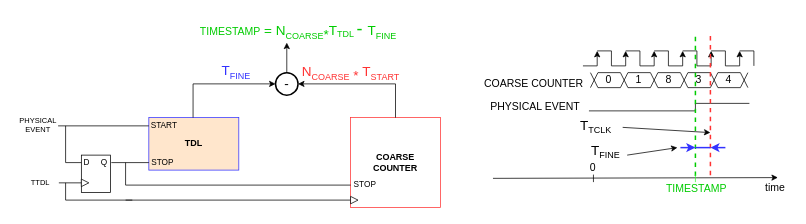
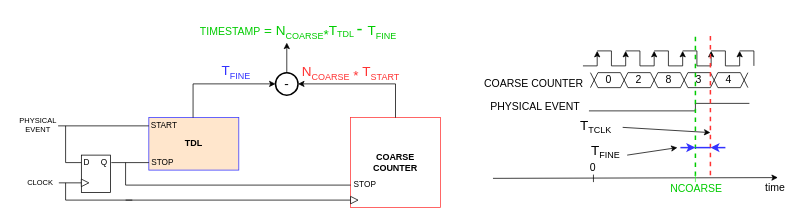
node "1": label "1" -> "2"
node "TTDL": label "TTDL" -> "CLOCK"
node "TIMESTAMP": label "TIMESTAMP" -> "NCOARSE"
